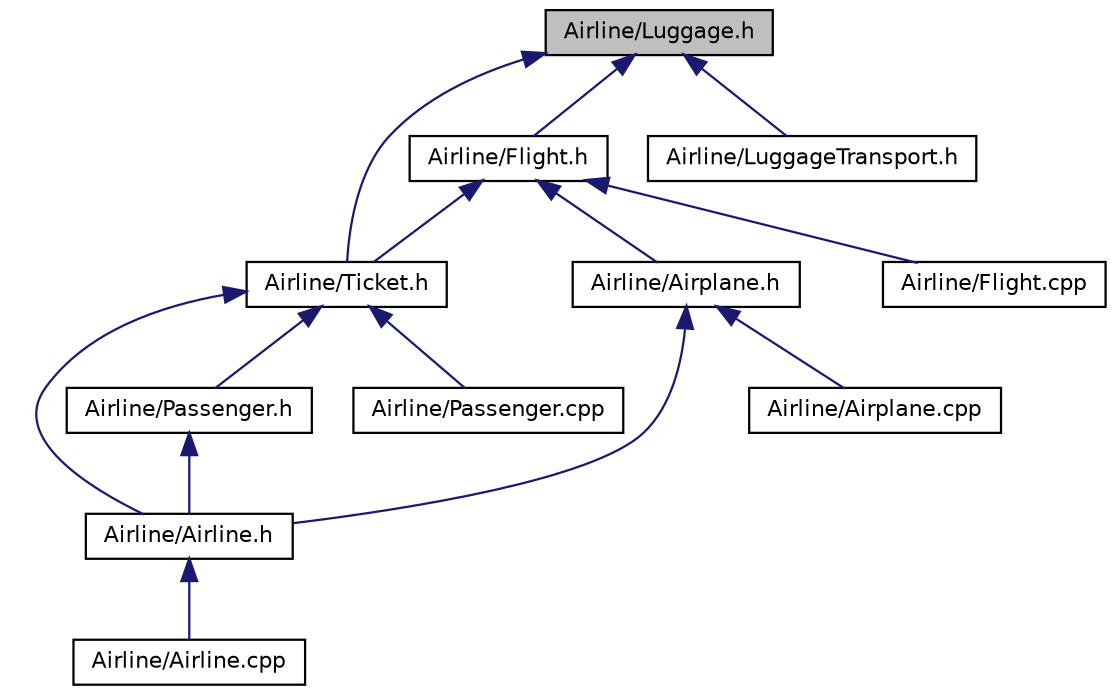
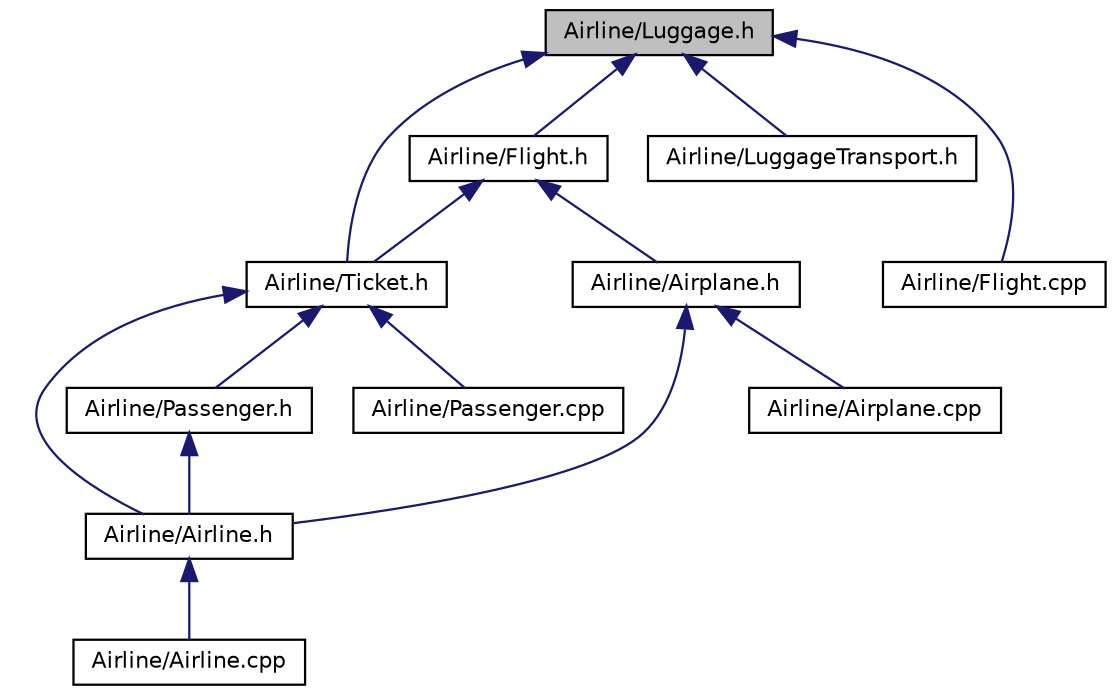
edge "Airline/Flight.cpp" -> "Airline/Flight.h": now "Airline/Flight.cpp" -> "Airline/Luggage.h"
